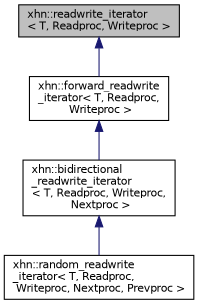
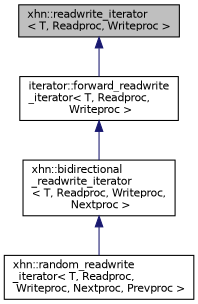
node "xhn::forward_readwrite _iterator< T, Readproc, Writeproc >": label "xhn::forward_readwrite _iterator< T, Readproc, Writeproc >" -> "iterator::forward_readwrite _iterator< T, Readproc, Writeproc >"
